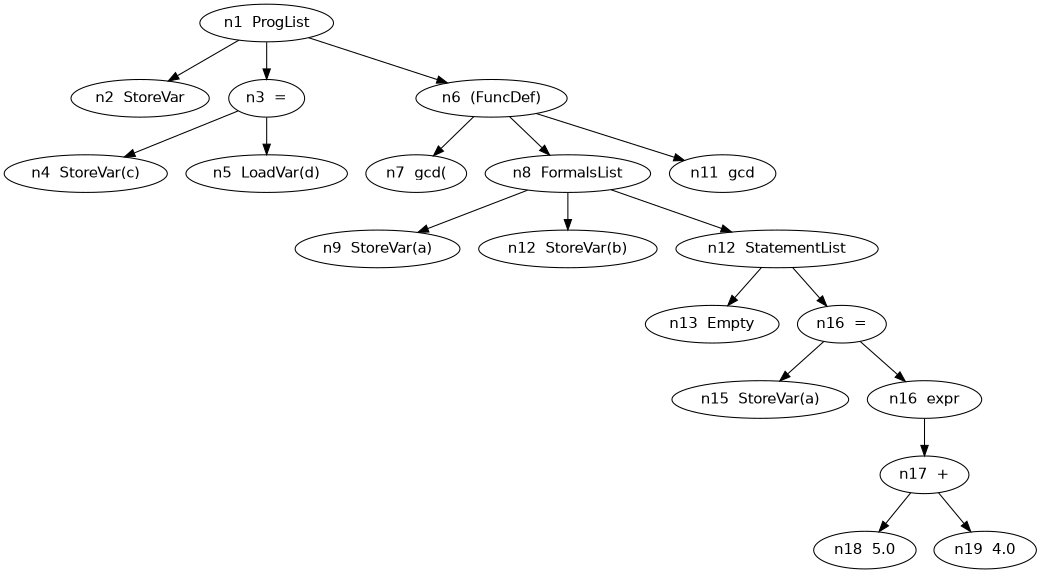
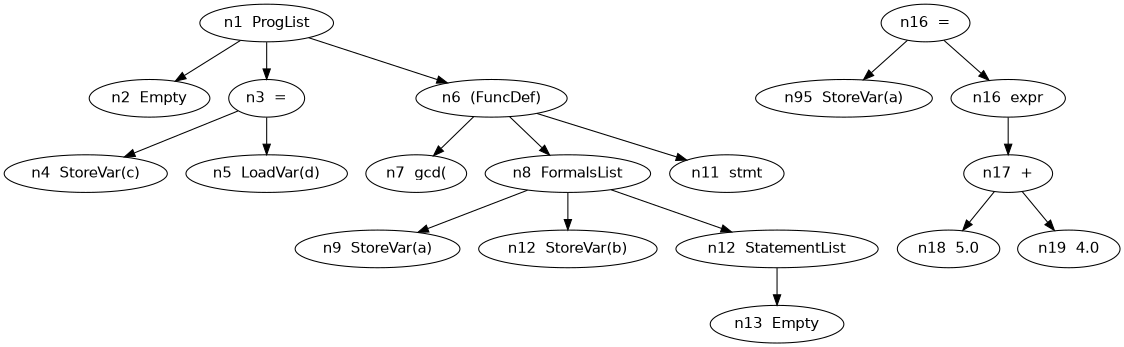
node "n2  StoreVar": label "n2  StoreVar" -> "n2  Empty"
node "n11  gcd": label "n11  gcd" -> "n11  stmt"
edge "n12  StatementList" -> "n16  =": removed
node "n15  StoreVar(a)": label "n15  StoreVar(a)" -> "n95  StoreVar(a)"
